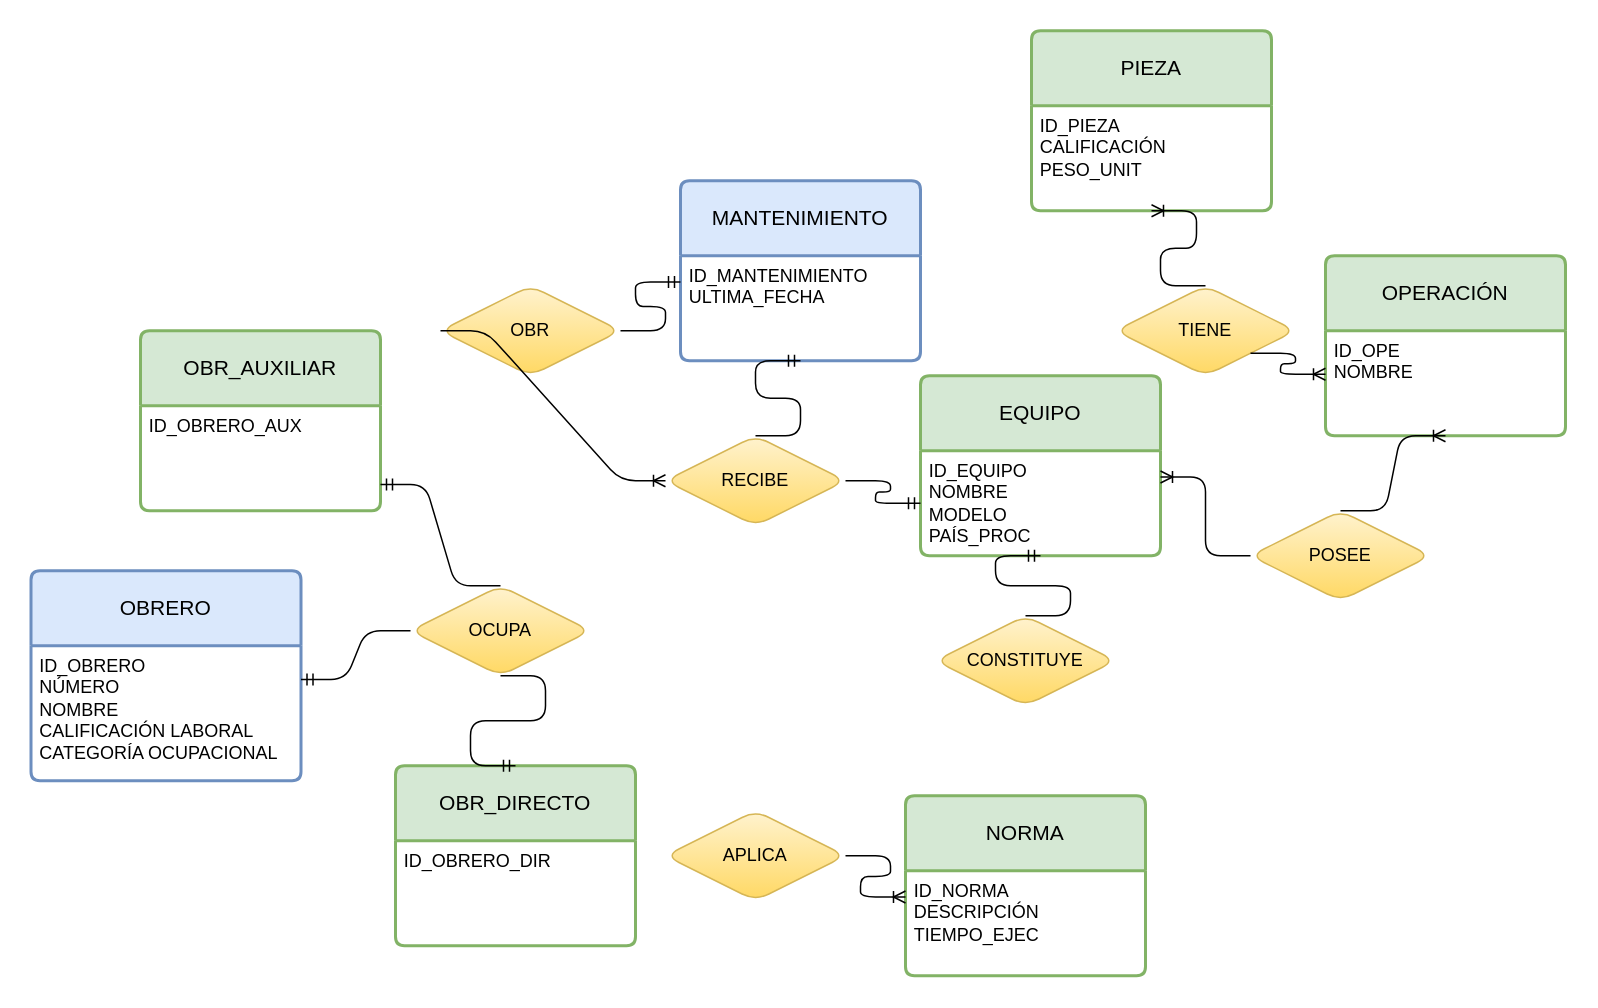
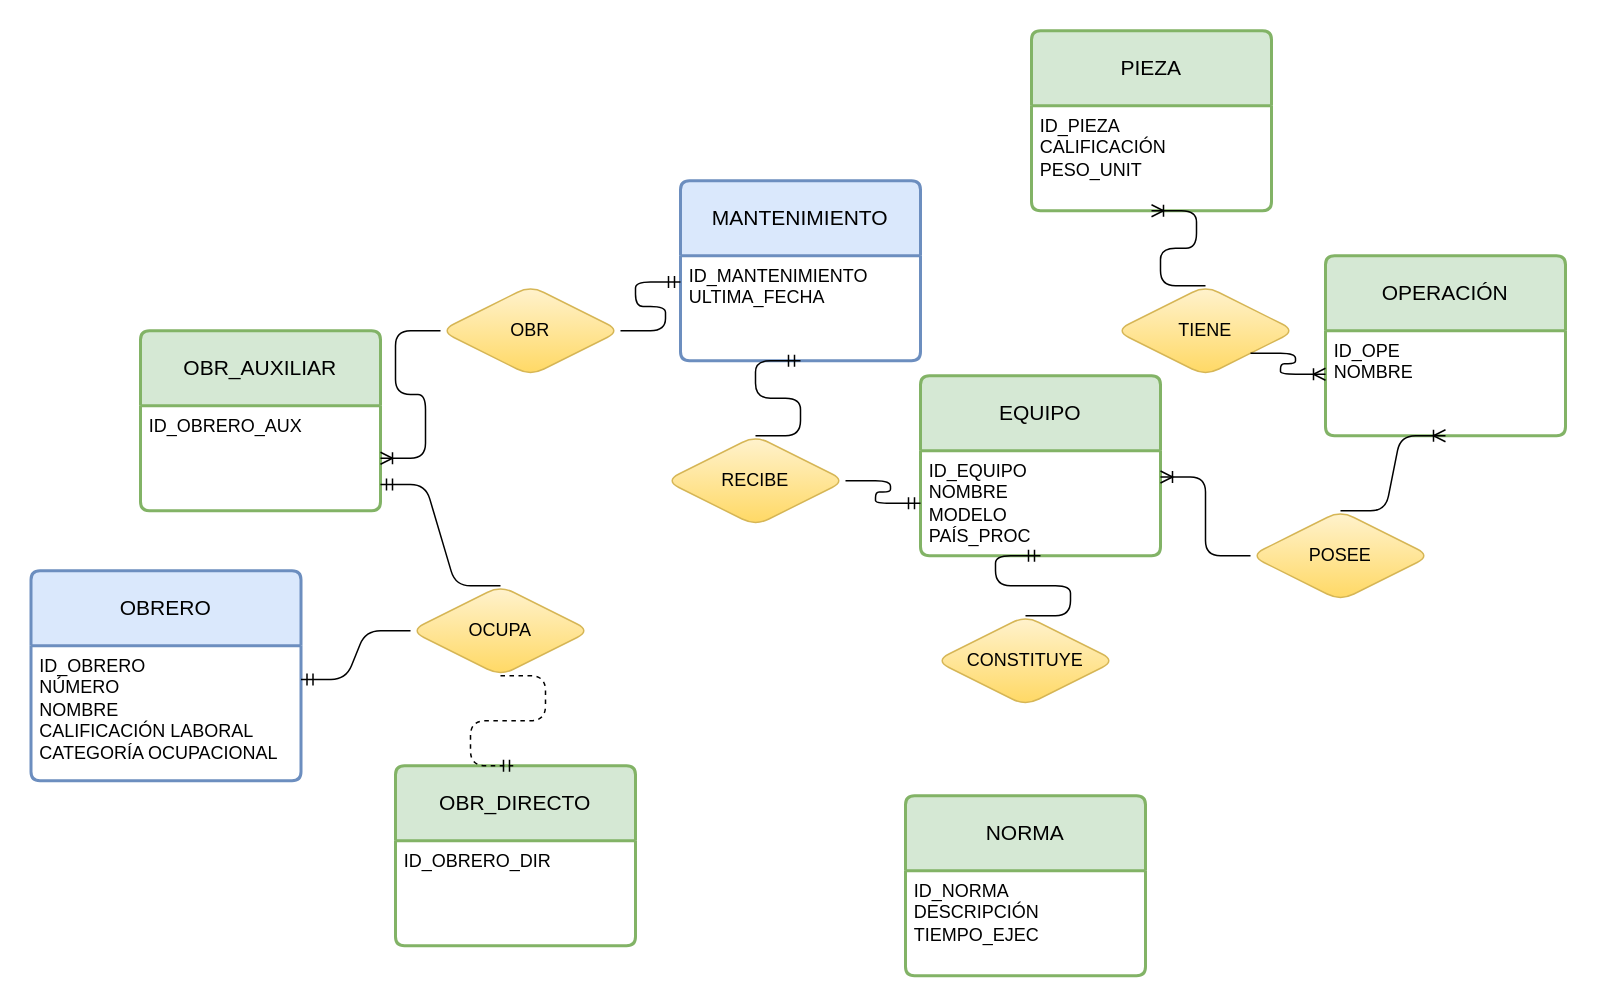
edge "OBR" -> "RECIBE": now "OBR" -> "ID_OBRERO_AUX"
edge "OCUPA" -> "OBR_DIRECTO": style solid -> dashed
node "APLICA": removed
edge "APLICA" -> "ID_NORMA DESCRIPCIÓN TIEMPO_EJEC": removed
